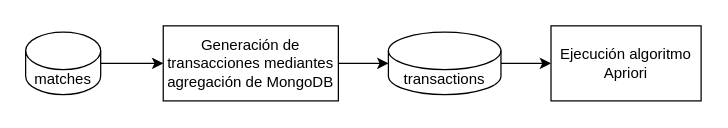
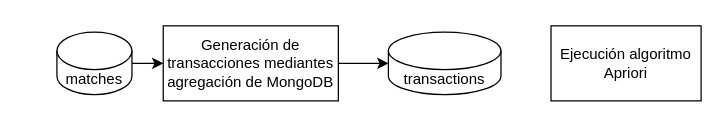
node "matches": moved (63, 63) -> (94, 63)
edge "transactions" -> "Ejecución algoritmo Apriori": removed
